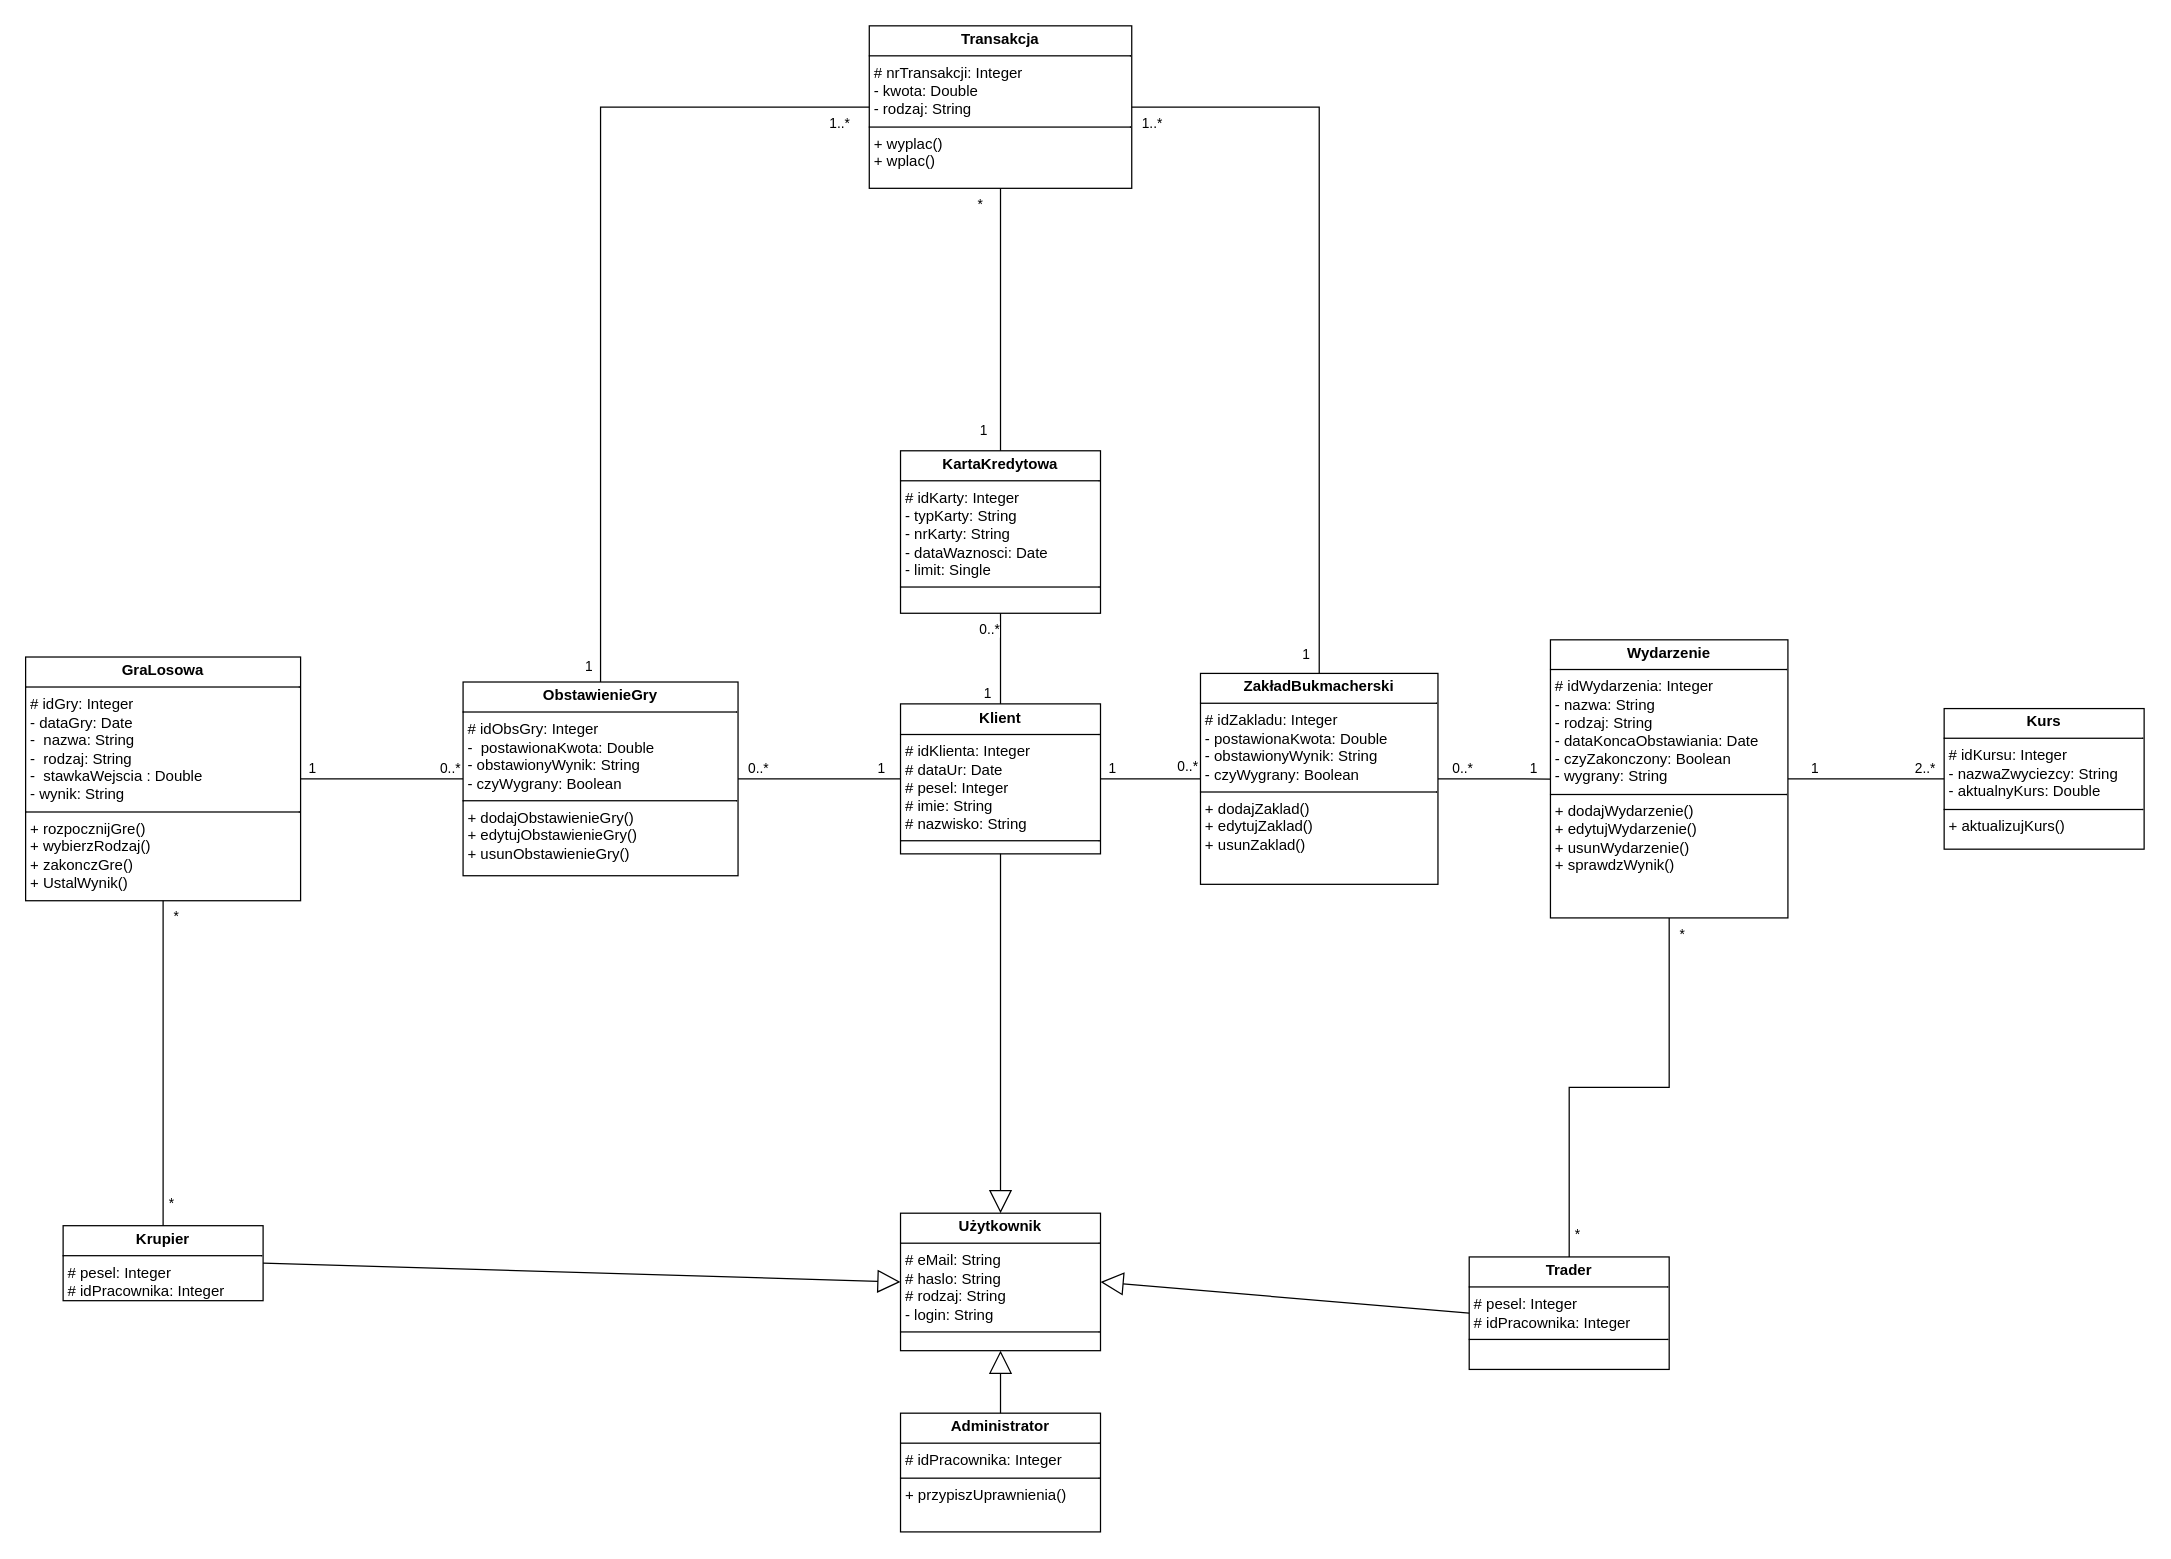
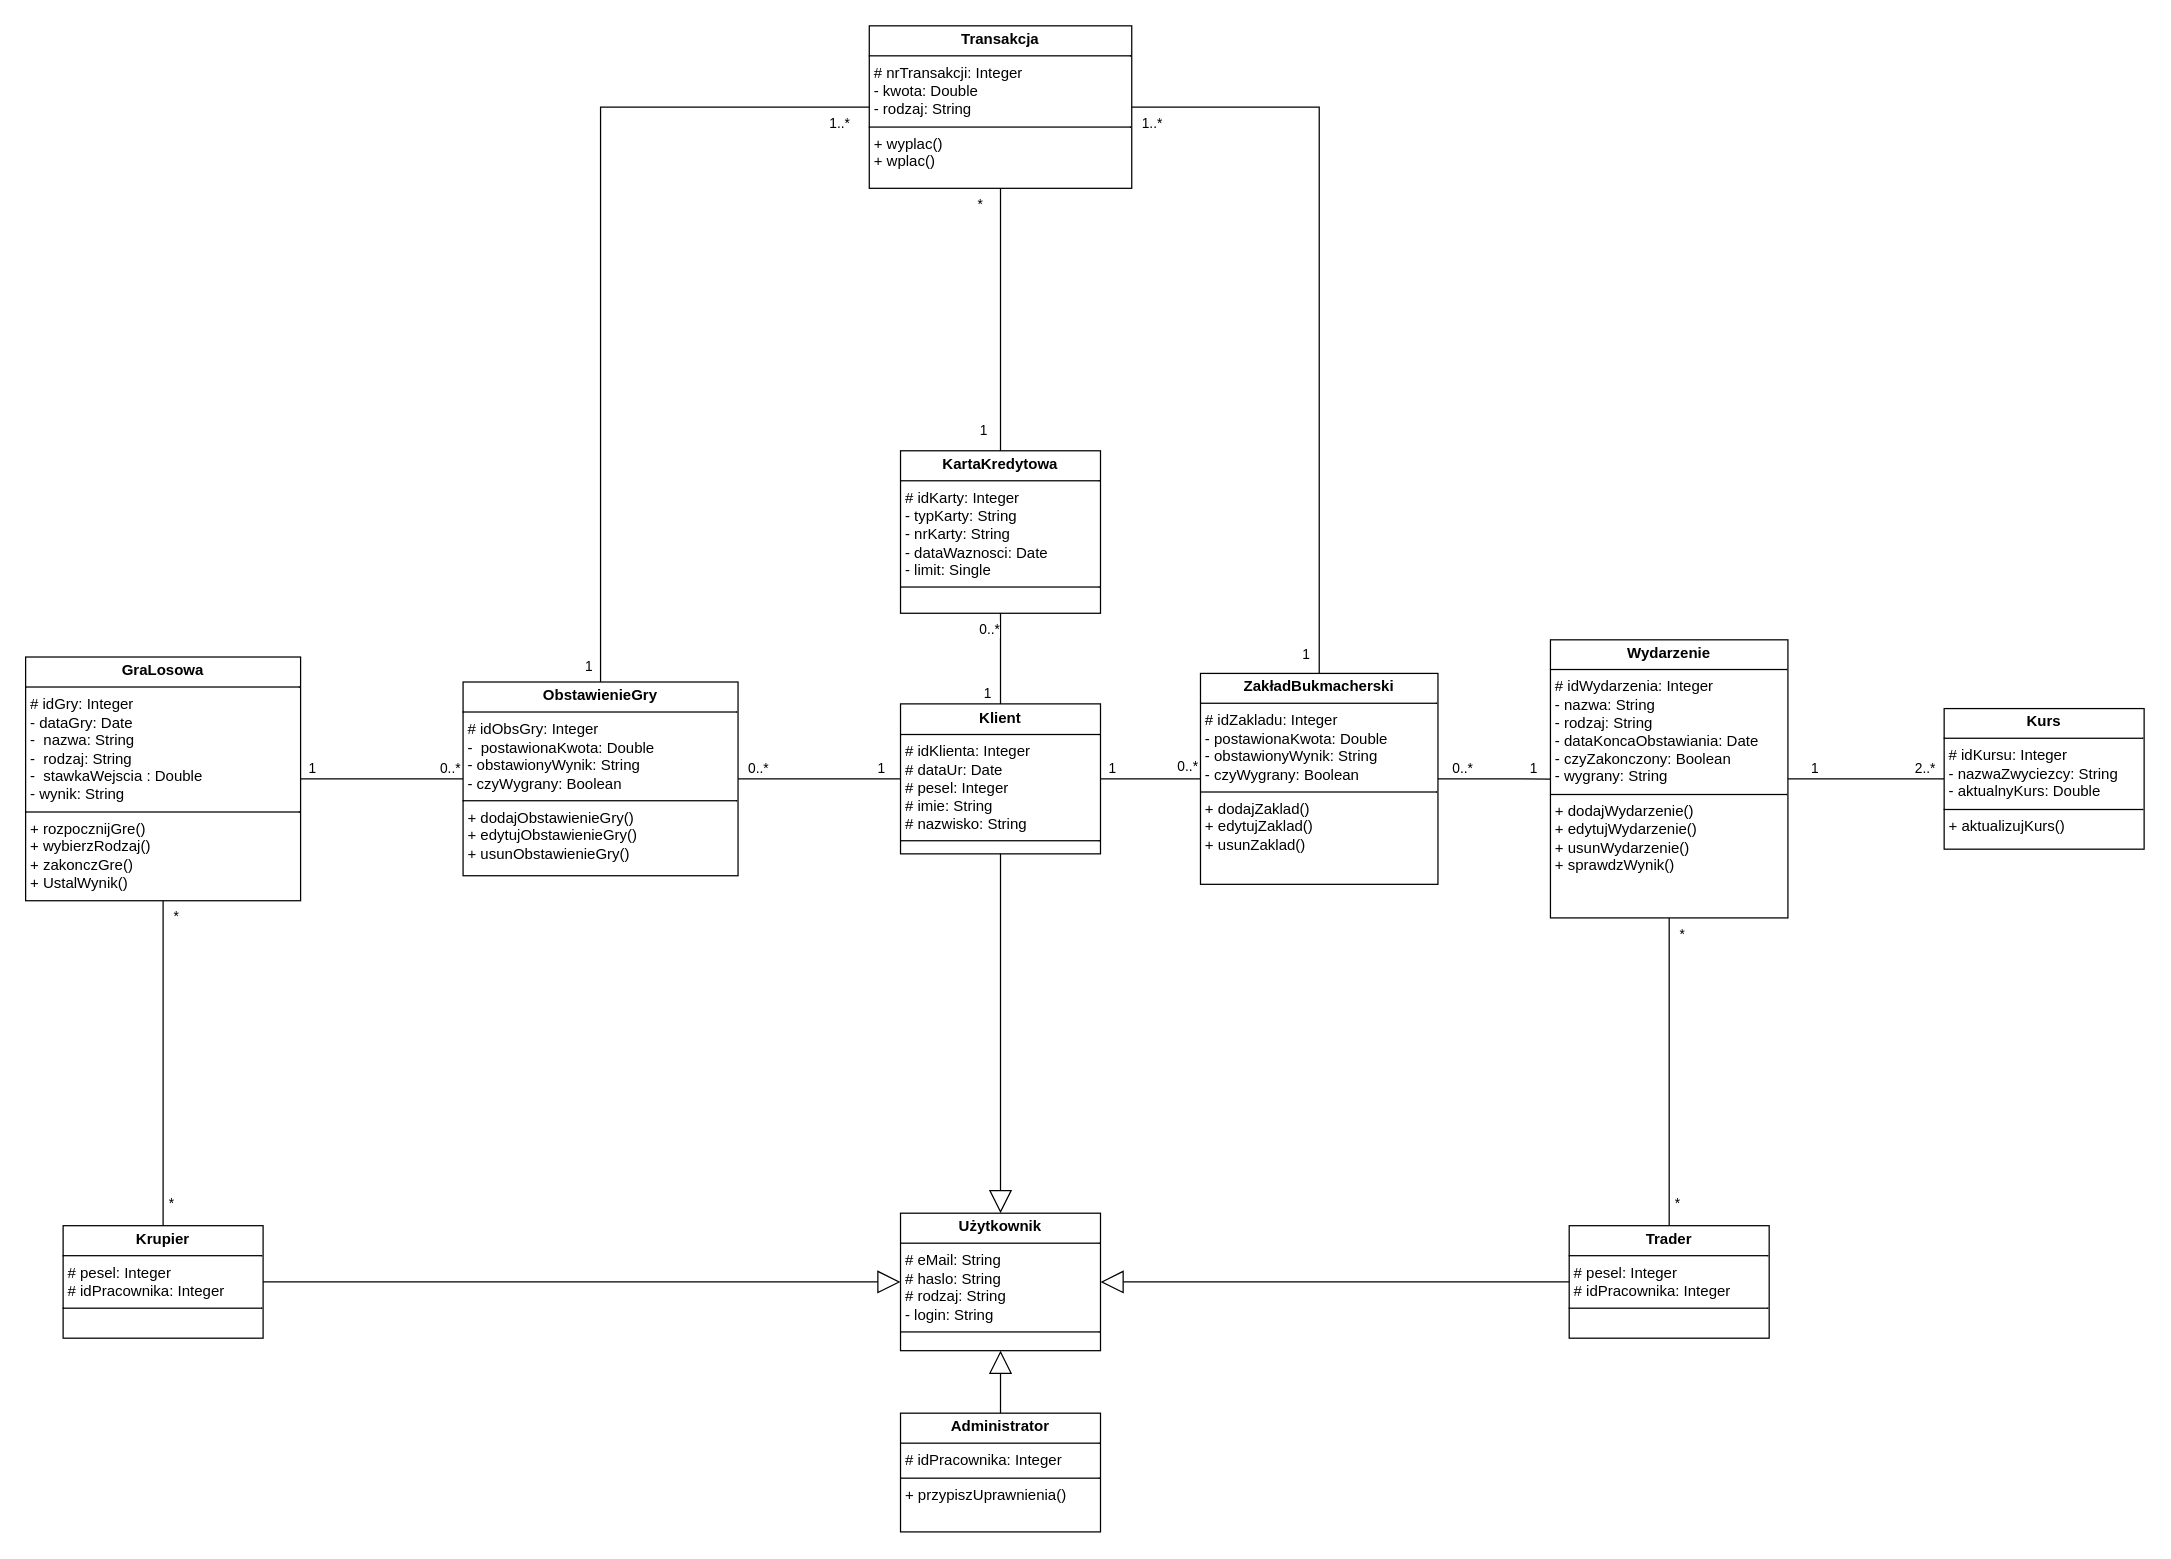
node "Krupier # pesel: Integer # idPracownika: Integer": size 200x75 -> 200x113
node "Trader # pesel: Integer # idPracownika: Integer": moved (1569, 1313) -> (1669, 1282)
